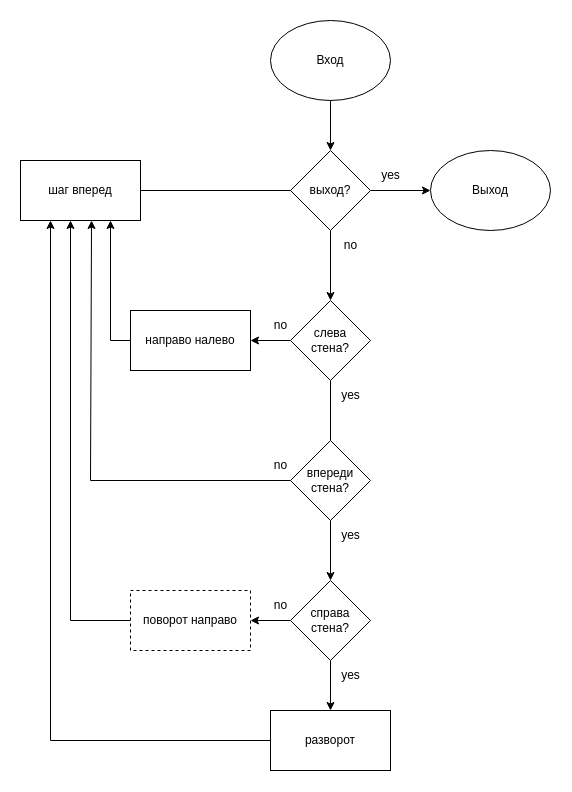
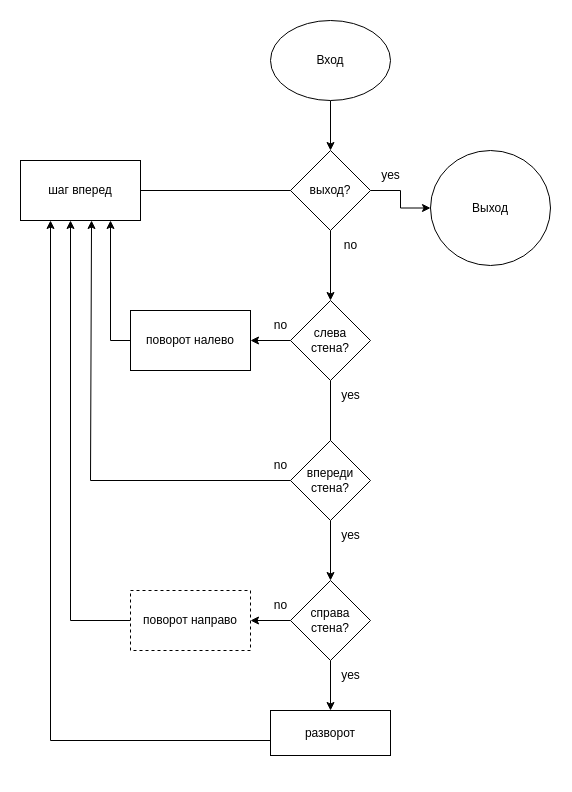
node "Выход": size 120x80 -> 120x115
node "направо налево": label "направо налево" -> "поворот налево"
node "разворот": size 120x60 -> 120x45
